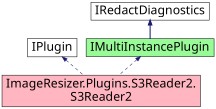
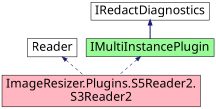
node "IPlugin": label "IPlugin" -> "Reader"
node "ImageResizer.Plugins.S3Reader2. S3Reader2": label "ImageResizer.Plugins.S3Reader2. S3Reader2" -> "ImageResizer.Plugins.S5Reader2. S3Reader2"
